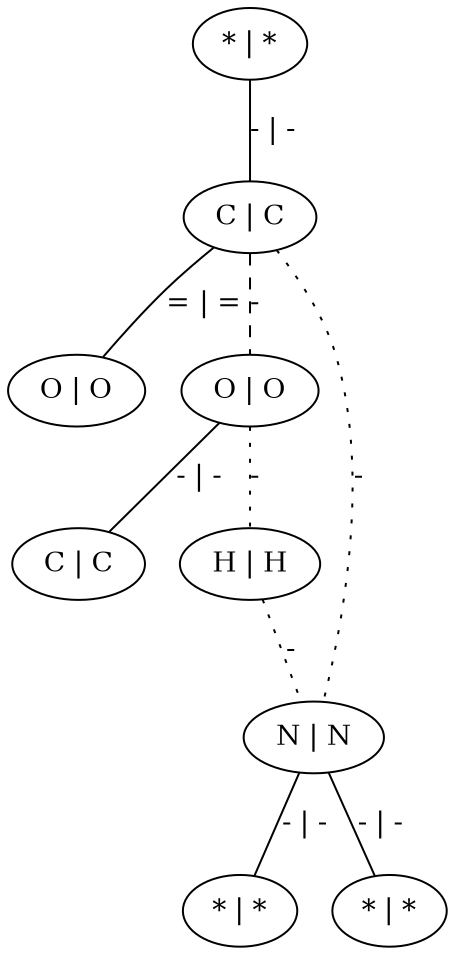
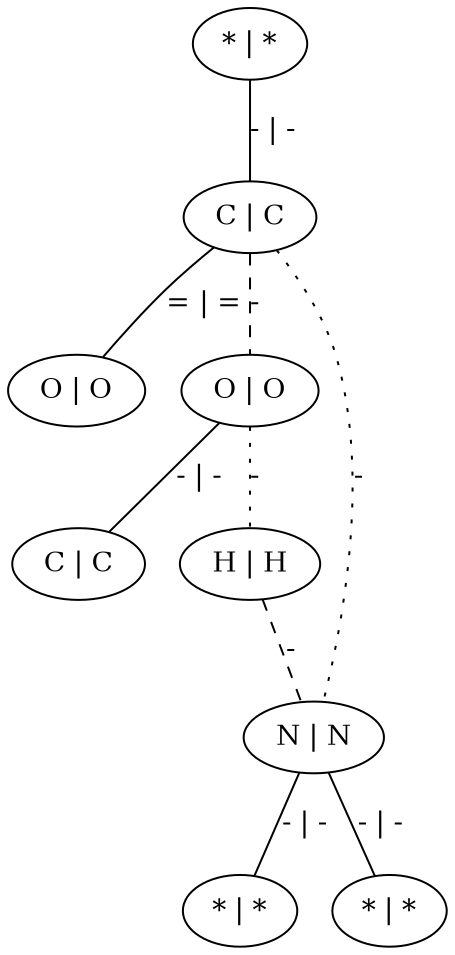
edge "H | H" -- "N | N": style dotted -> dashed
